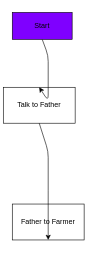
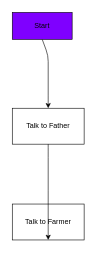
node "Talk to Father": moved (39, 105) -> (48, 126)
node "Father to Farmer": label "Father to Farmer" -> "Talk to Farmer"
